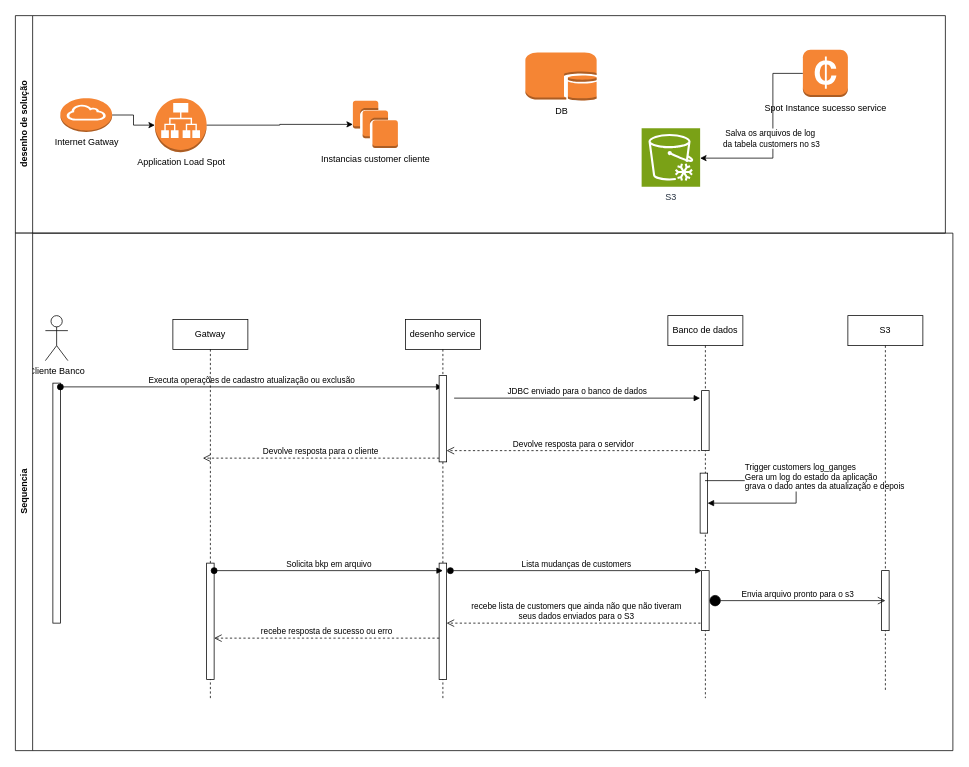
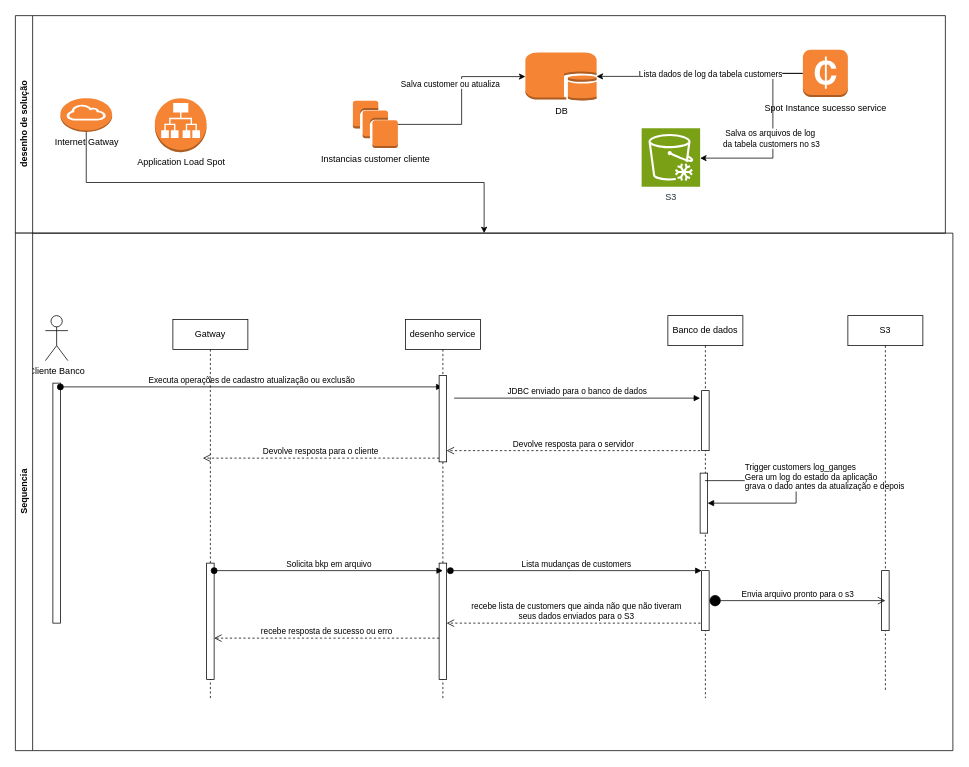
edge "Spot Instance sucesso service" -> "DB": added, label "Lista dados de log da tabela customers"
edge "Instancias customer cliente" -> "DB": added, label "Salva customer ou atualiza"
edge "Internet Gatway" -> "Application Load Spot": now "Internet Gatway" -> "Sequencia"
edge "Application Load Spot" -> "Instancias customer cliente": removed
